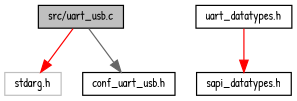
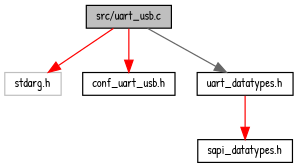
edge "src/uart_usb.c" -> "conf_uart_usb.h": color gray40 -> red
edge "src/uart_usb.c" -> "uart_datatypes.h": added
